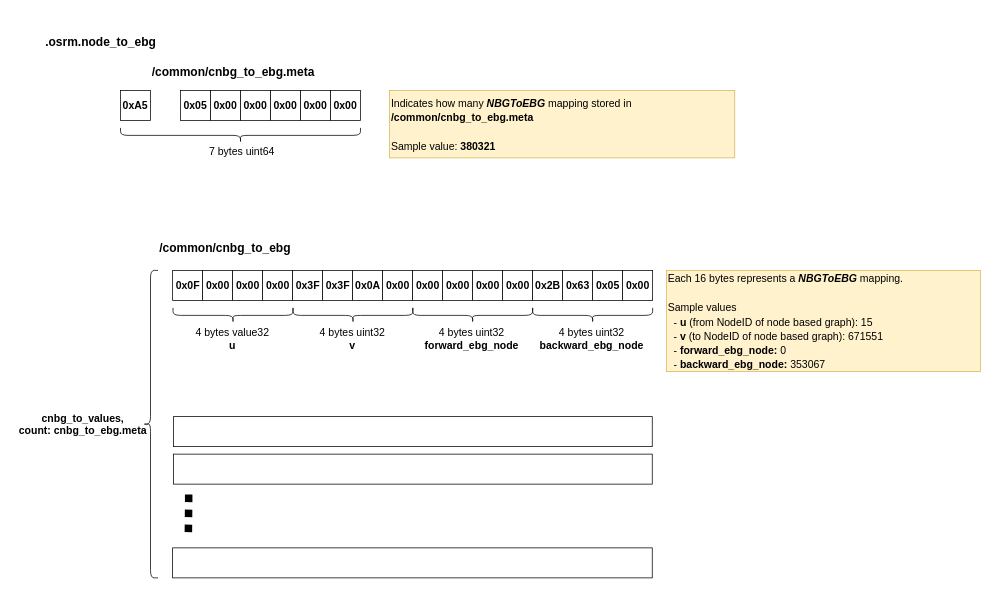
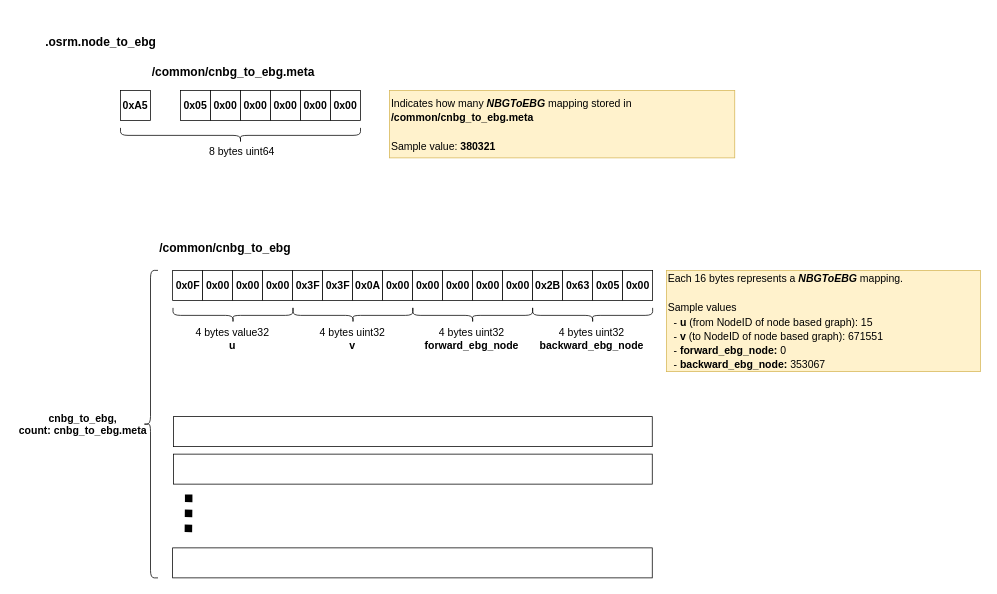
node "7 bytes uint64": label "7 bytes uint64" -> "8 bytes uint64"
node "cnbg_to_values, count: cnbg_to_ebg.meta": label "cnbg_to_values, count: cnbg_to_ebg.meta" -> "cnbg_to_ebg, count: cnbg_to_ebg.meta"
